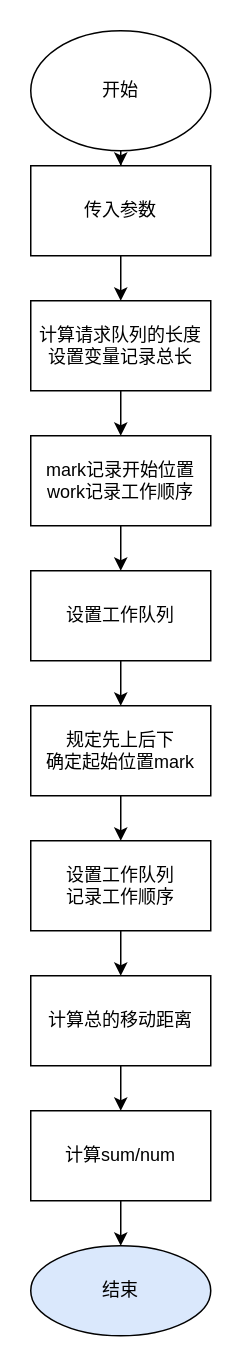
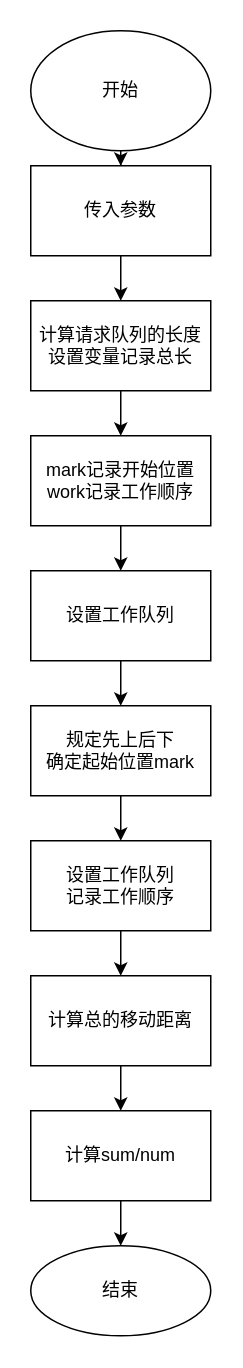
node "结束": fillcolor #dae8fc -> #ffffff
